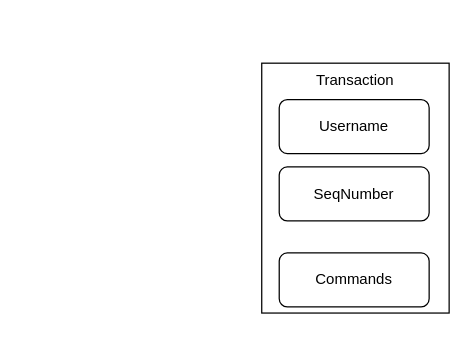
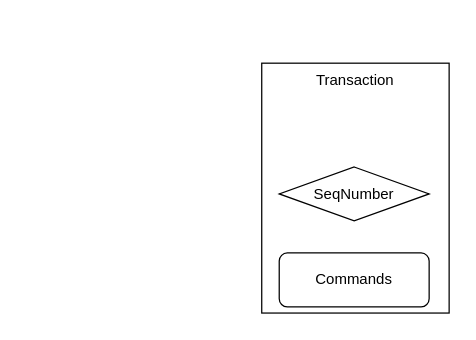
node "Username": removed
node "SeqNumber": shape rounded rectangle -> diamond
